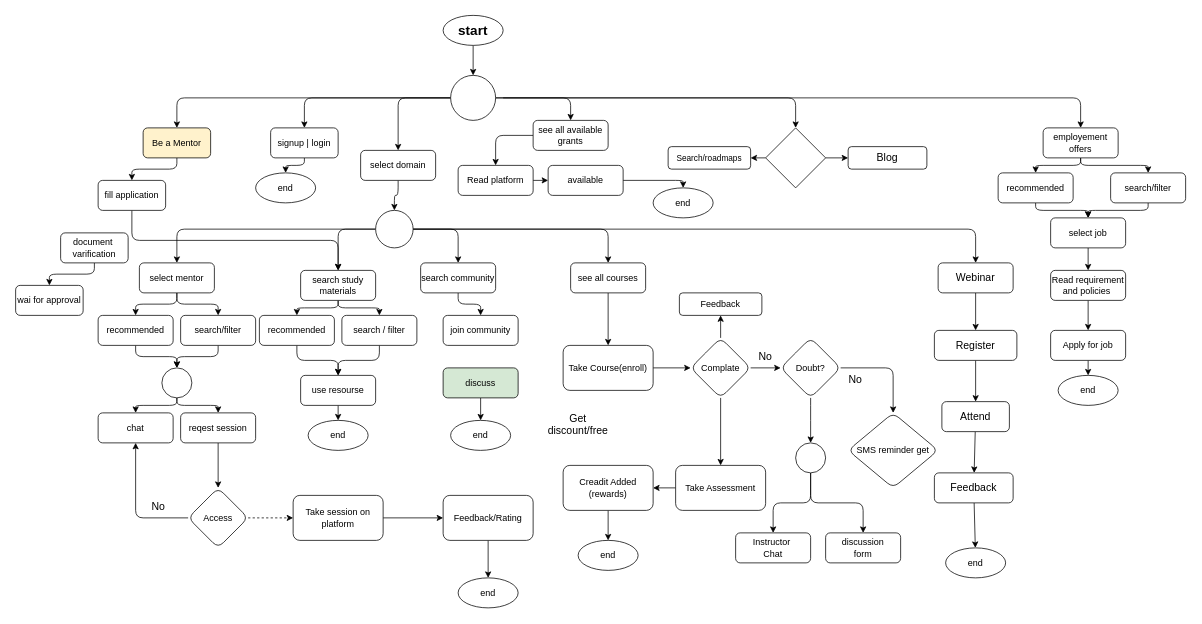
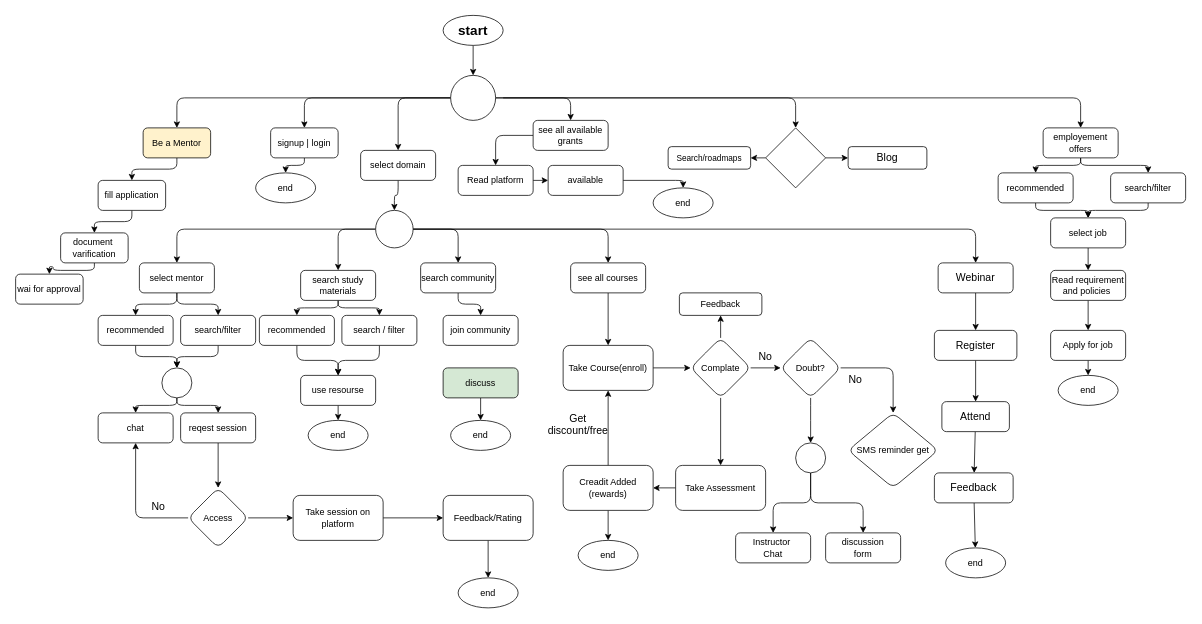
edge "fill application" -> "search study materials": now "fill application" -> "document varification"
node "wai for approval": moved (49, 300) -> (49, 289)
edge "Creadit Added (rewards)" -> "Take Course(enroll)": added
edge "Access" -> "Take session on platform": style dashed -> solid
